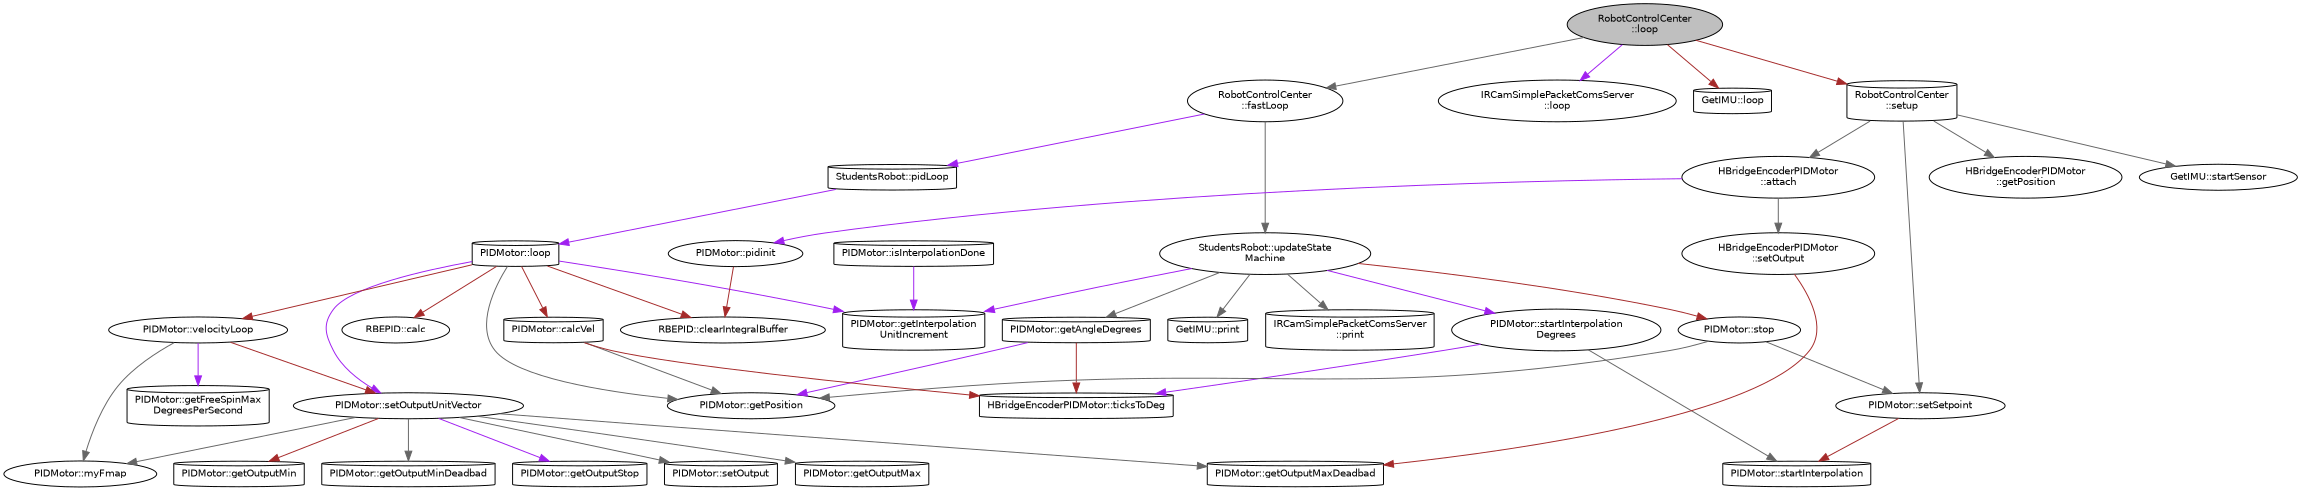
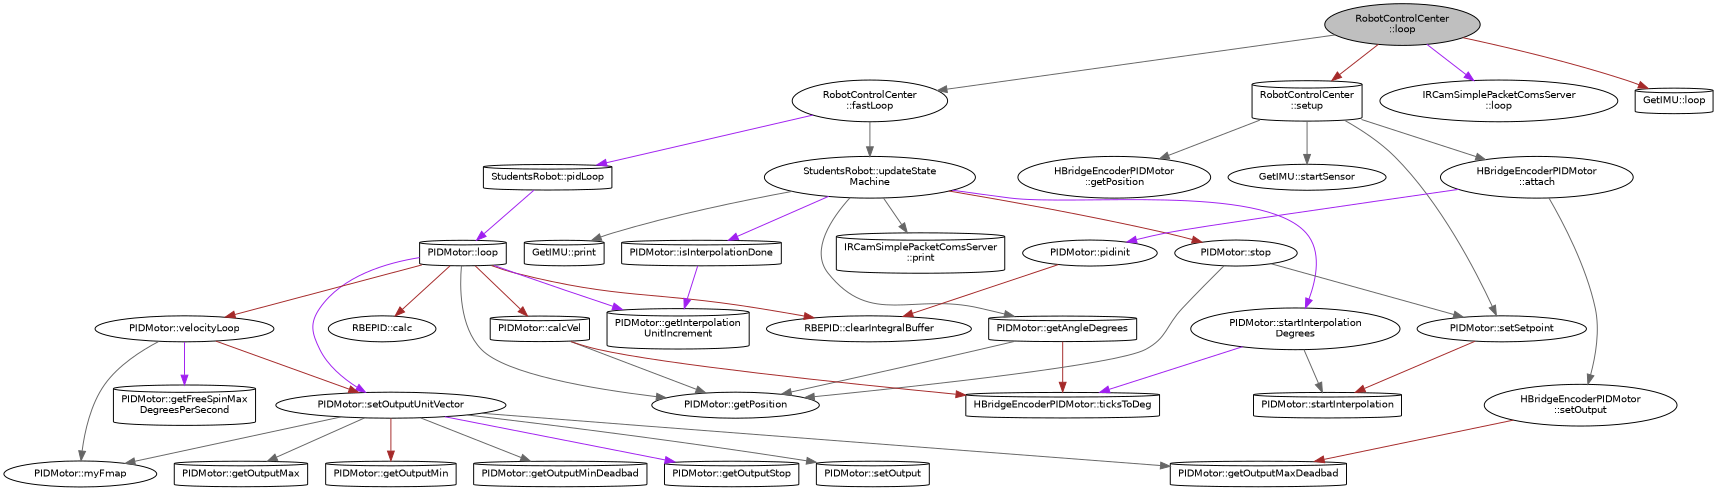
edge "StudentsRobot::updateState Machine" -> "PIDMotor::getInterpolation UnitIncrement": now "StudentsRobot::updateState Machine" -> "PIDMotor::isInterpolationDone"
edge "PIDMotor::getAngleDegrees" -> "PIDMotor::getPosition": color purple -> gray40
